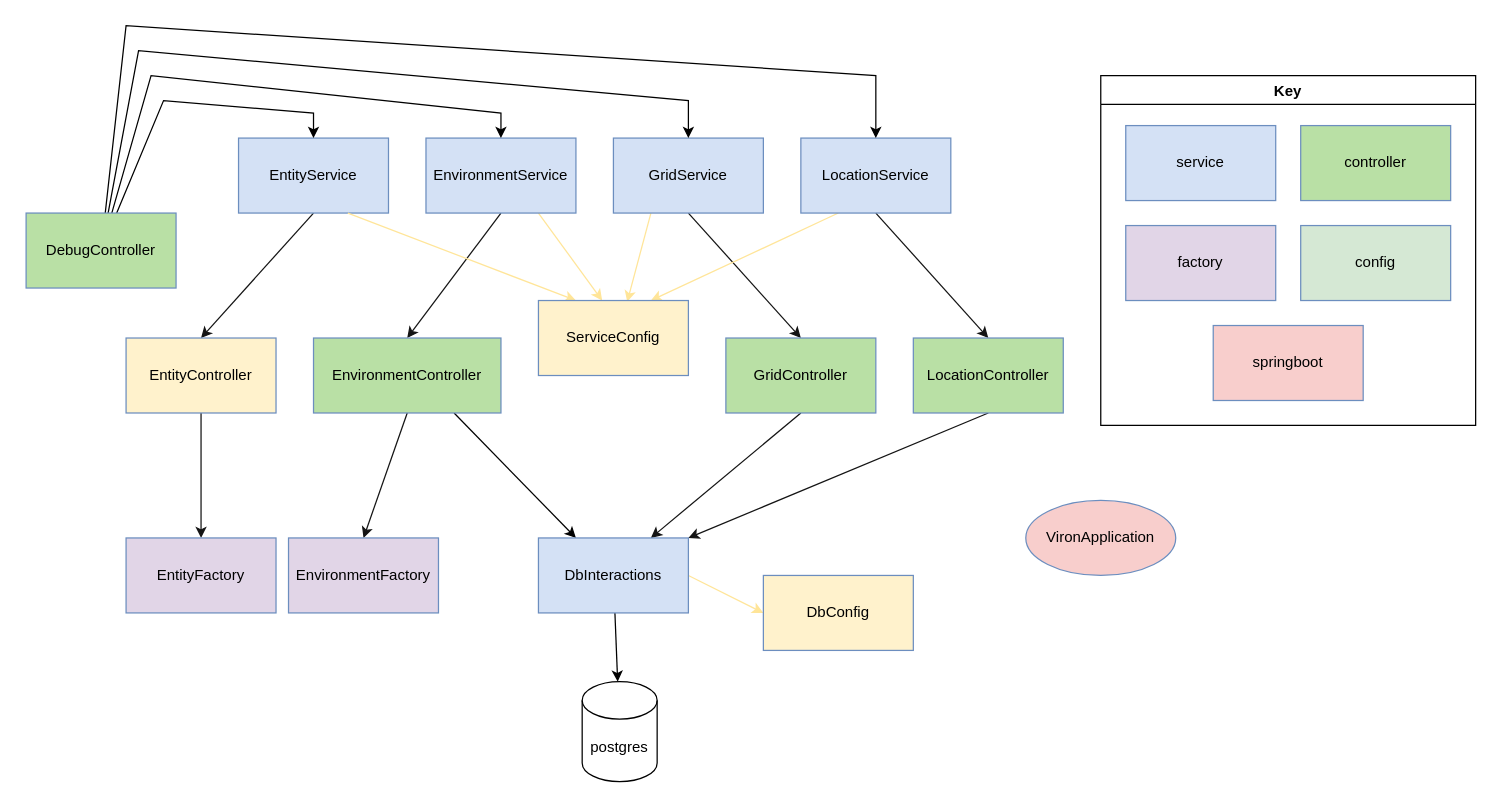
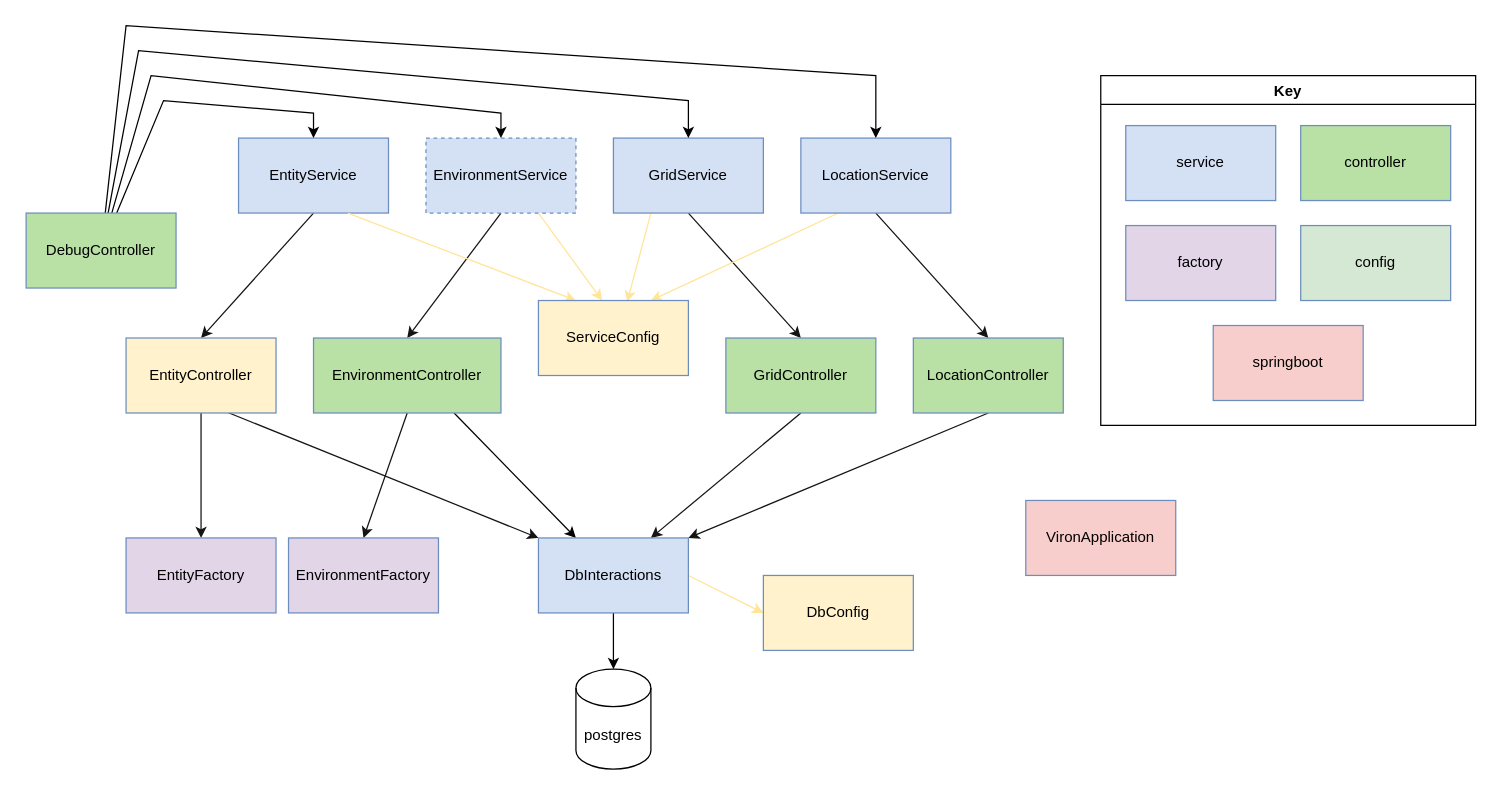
node "EnvironmentService": style solid -> dashed
edge "EntityController" -> "DbInteractions": added
node "VironApplication": shape ellipse -> rectangle
node "postgres": moved (619, 732) -> (613, 719)
